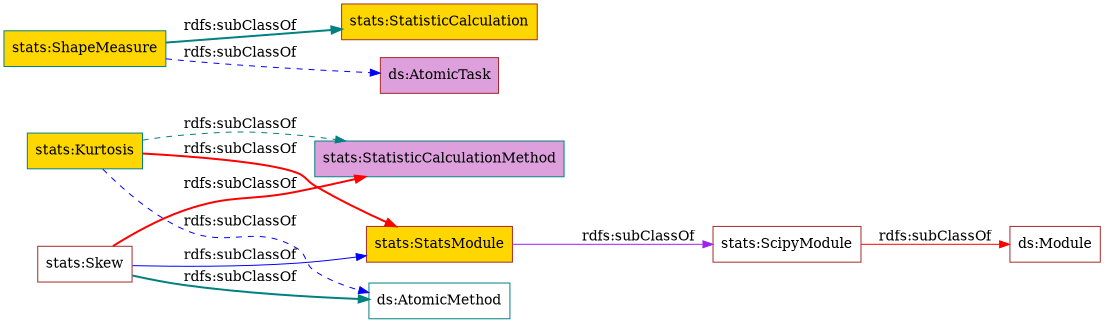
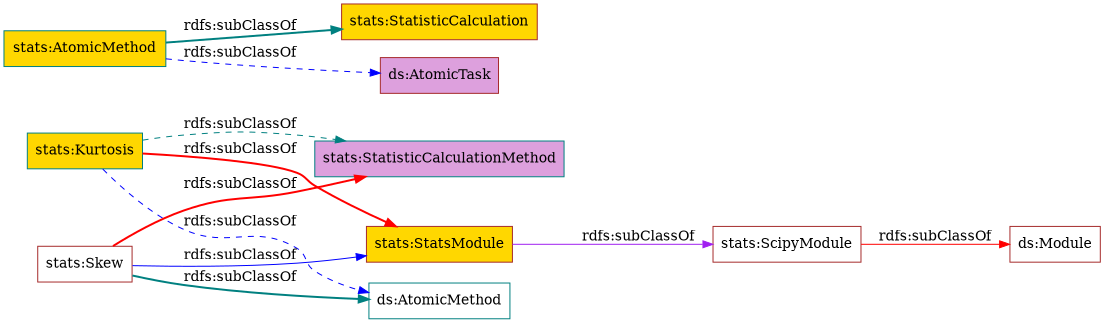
node "stats:ShapeMeasure": label "stats:ShapeMeasure" -> "stats:AtomicMethod"
